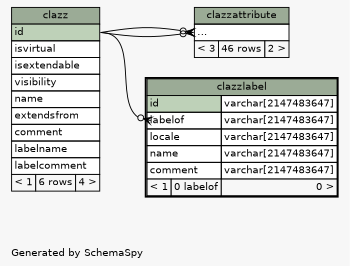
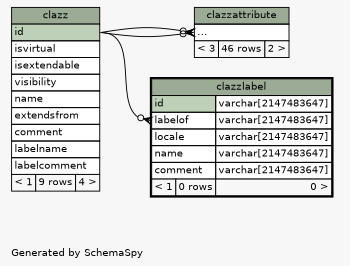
node "clazz": text "6 rows" -> "9 rows"
node "clazzlabel": text "0 labelof" -> "0 rows"
